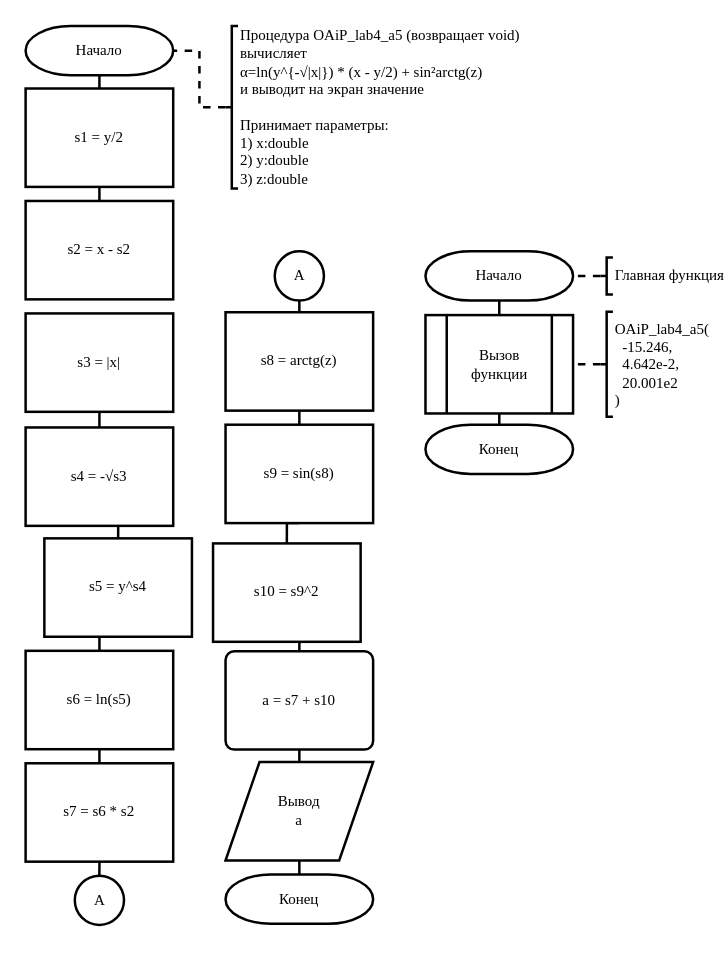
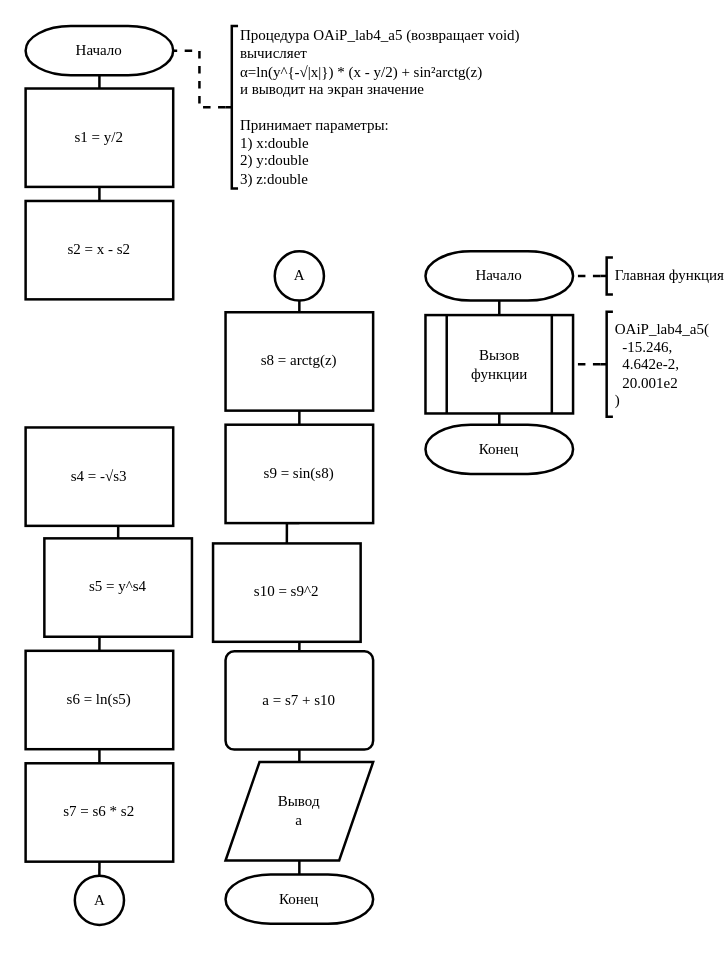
node "s3 = |x|": removed
edge "s3 = |x|" -- "s4 = -√s3": removed
